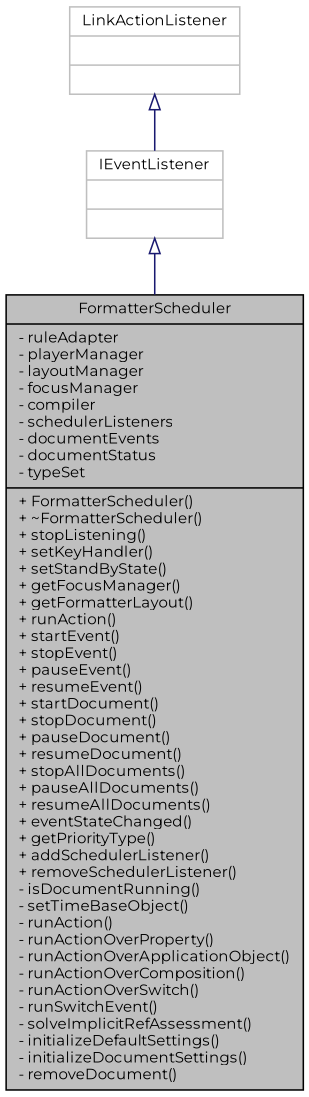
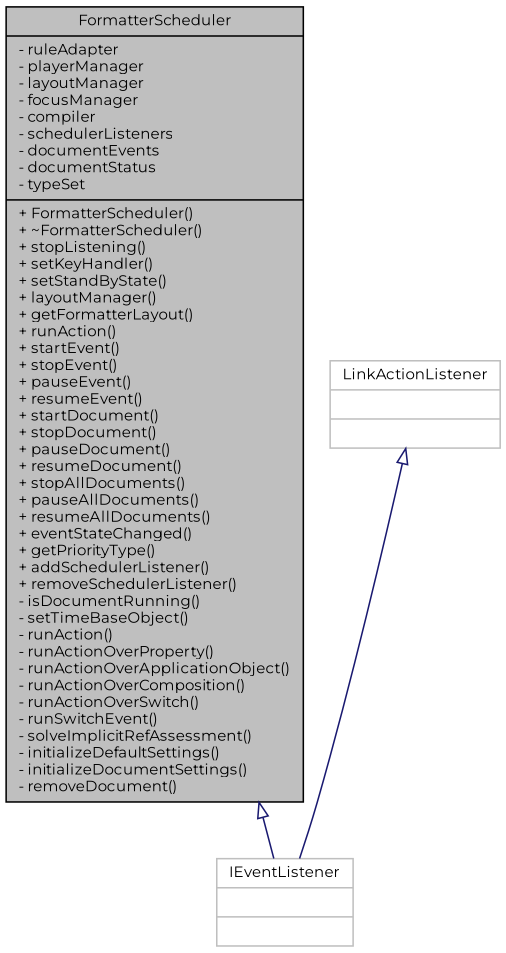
edge "FormatterScheduler" -> "IEventListener": reversed
node "FormatterScheduler": text "+ getFocusManager()" -> "+ layoutManager()"
